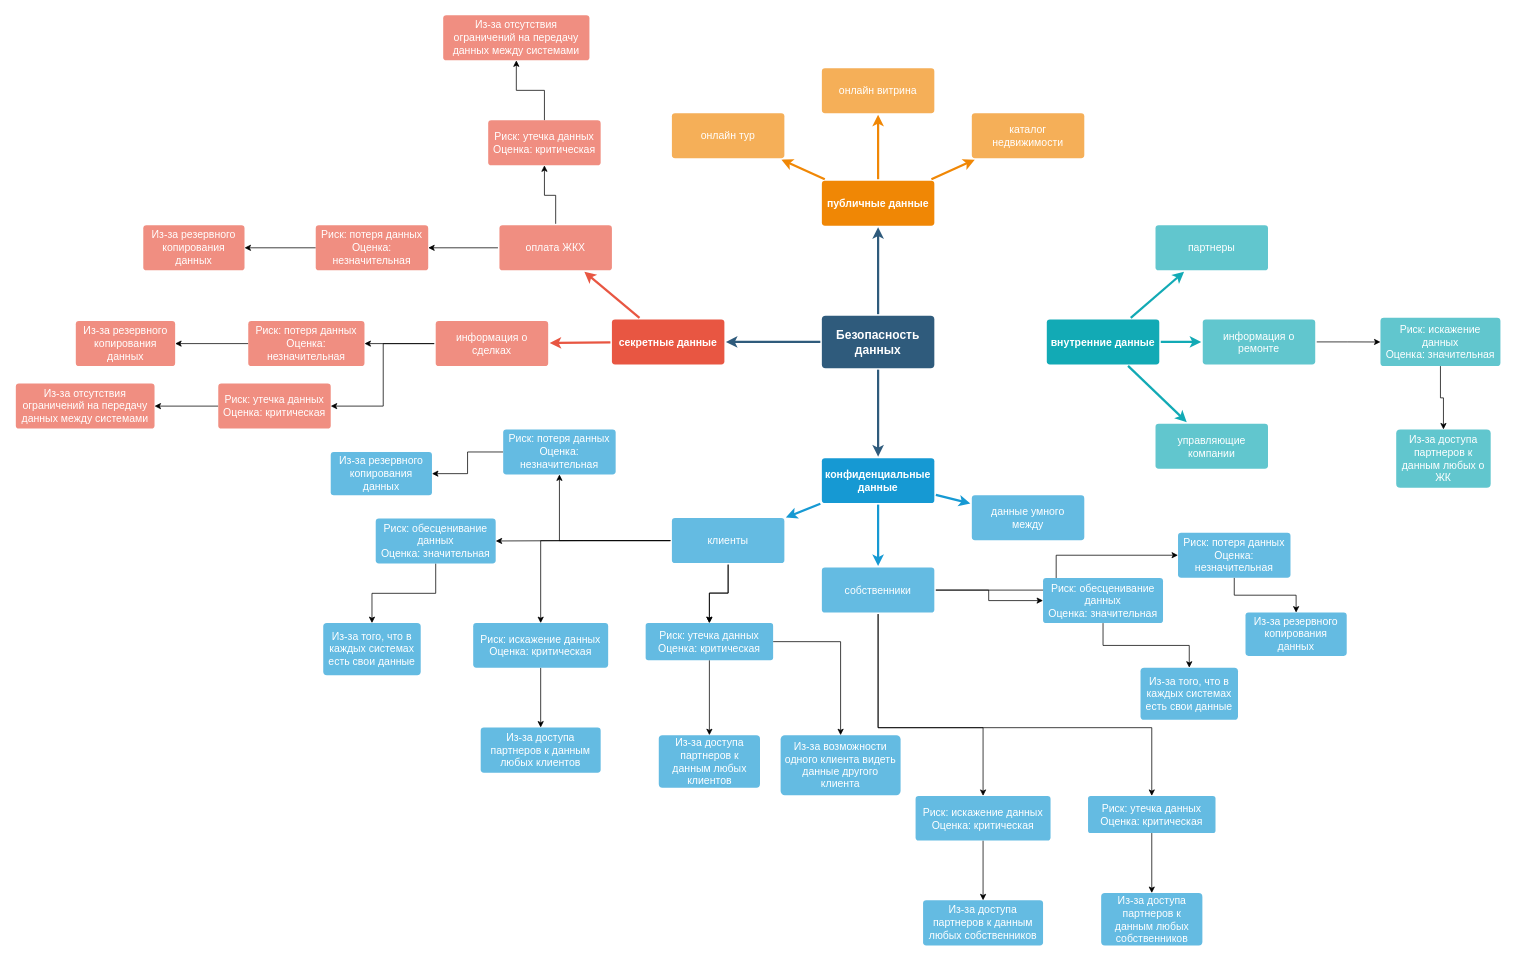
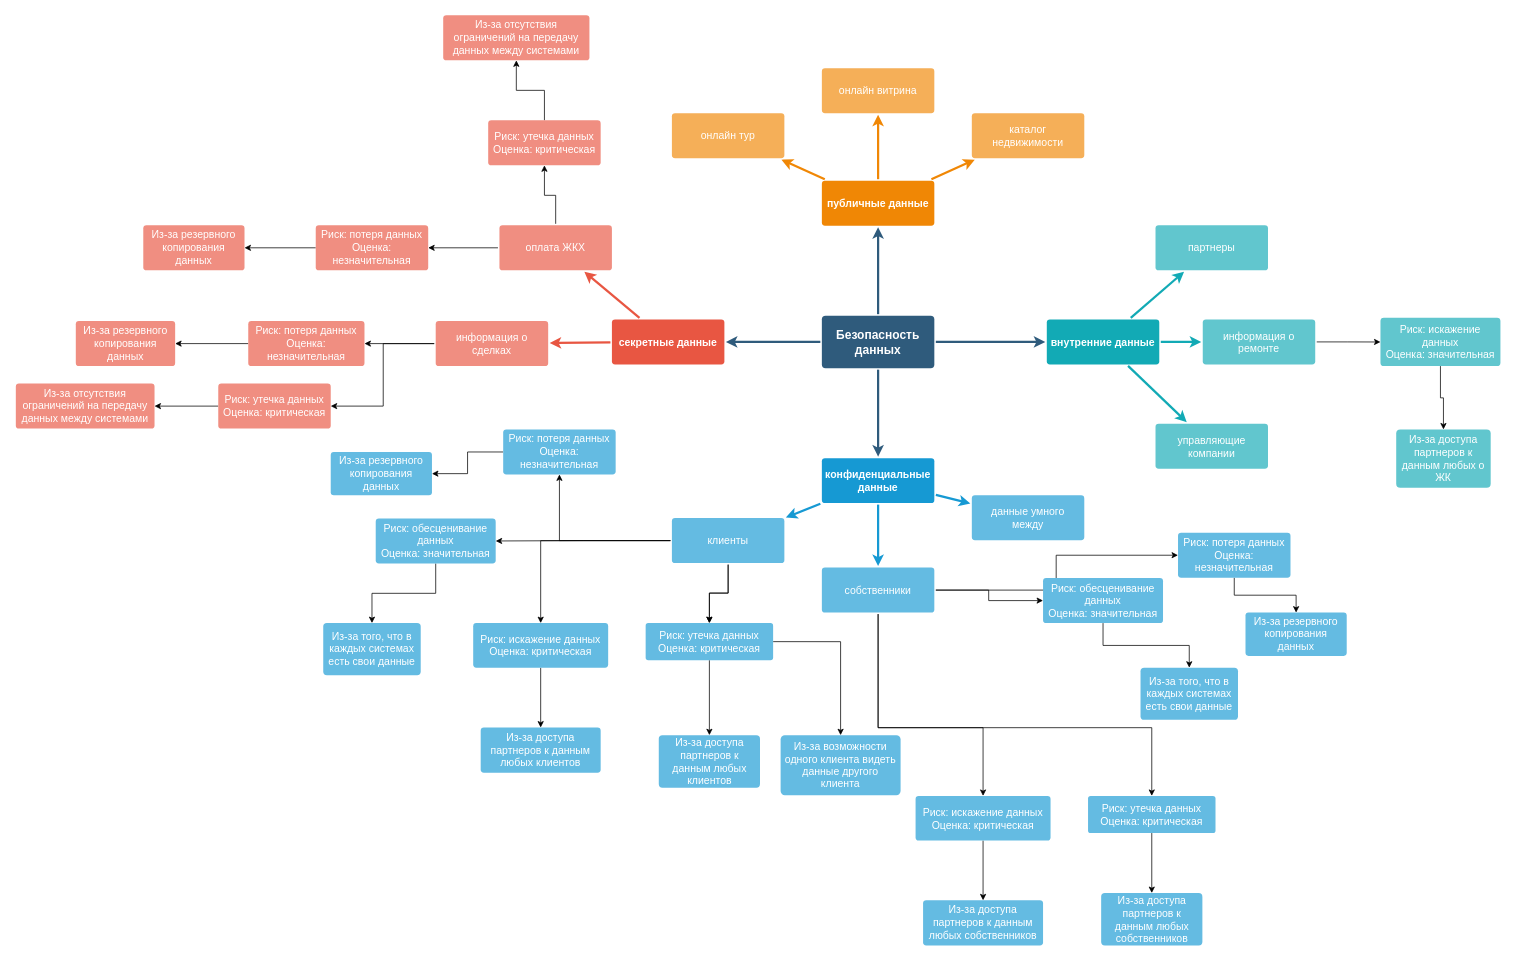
edge "Безопасность данных" -> "внутренние данные": added
